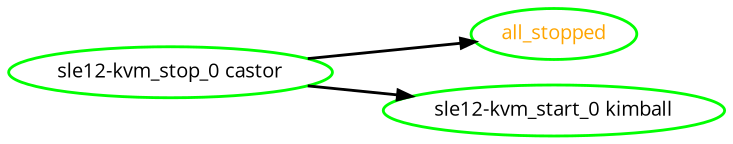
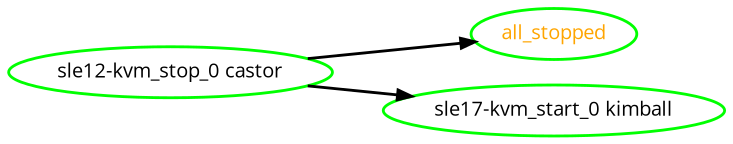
node "sle12-kvm_start_0 kimball": label "sle12-kvm_start_0 kimball" -> "sle17-kvm_start_0 kimball"
